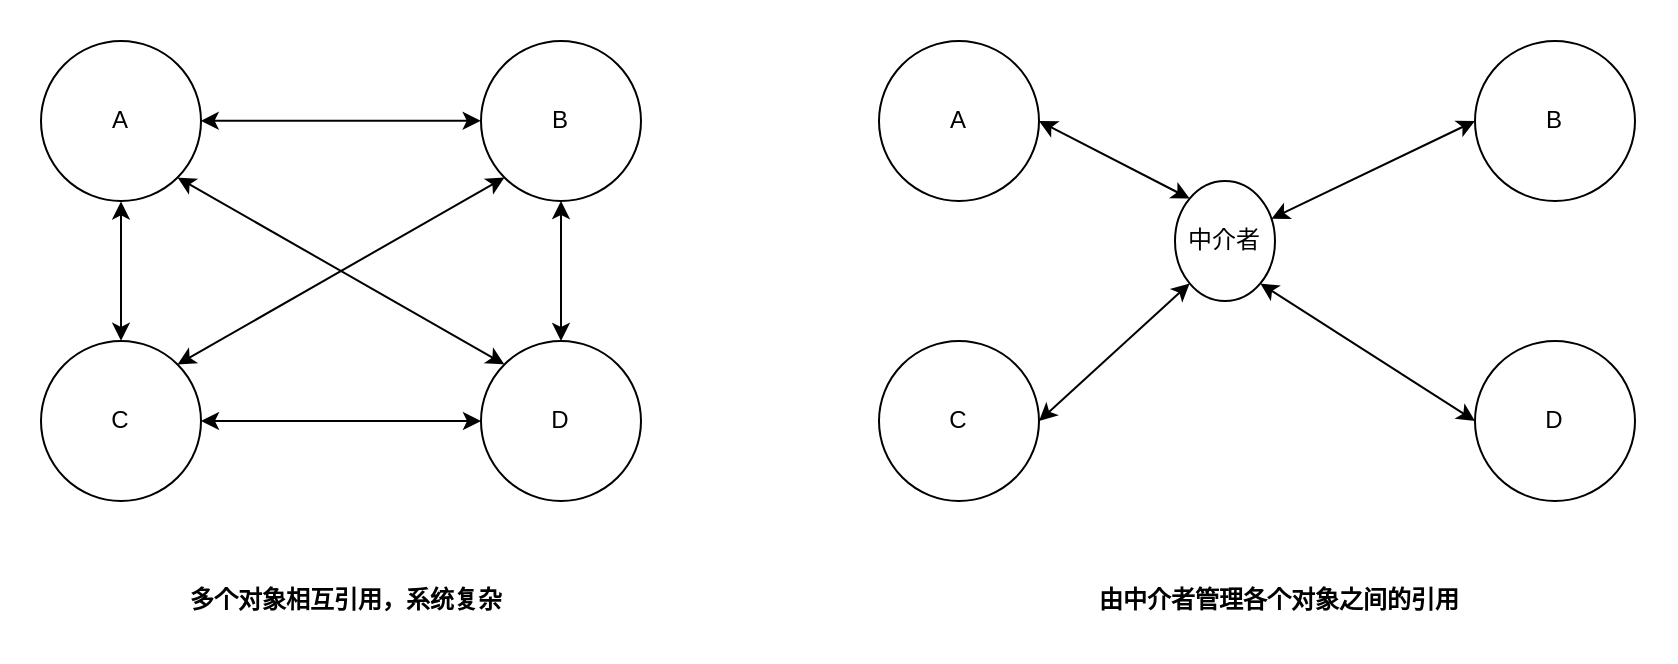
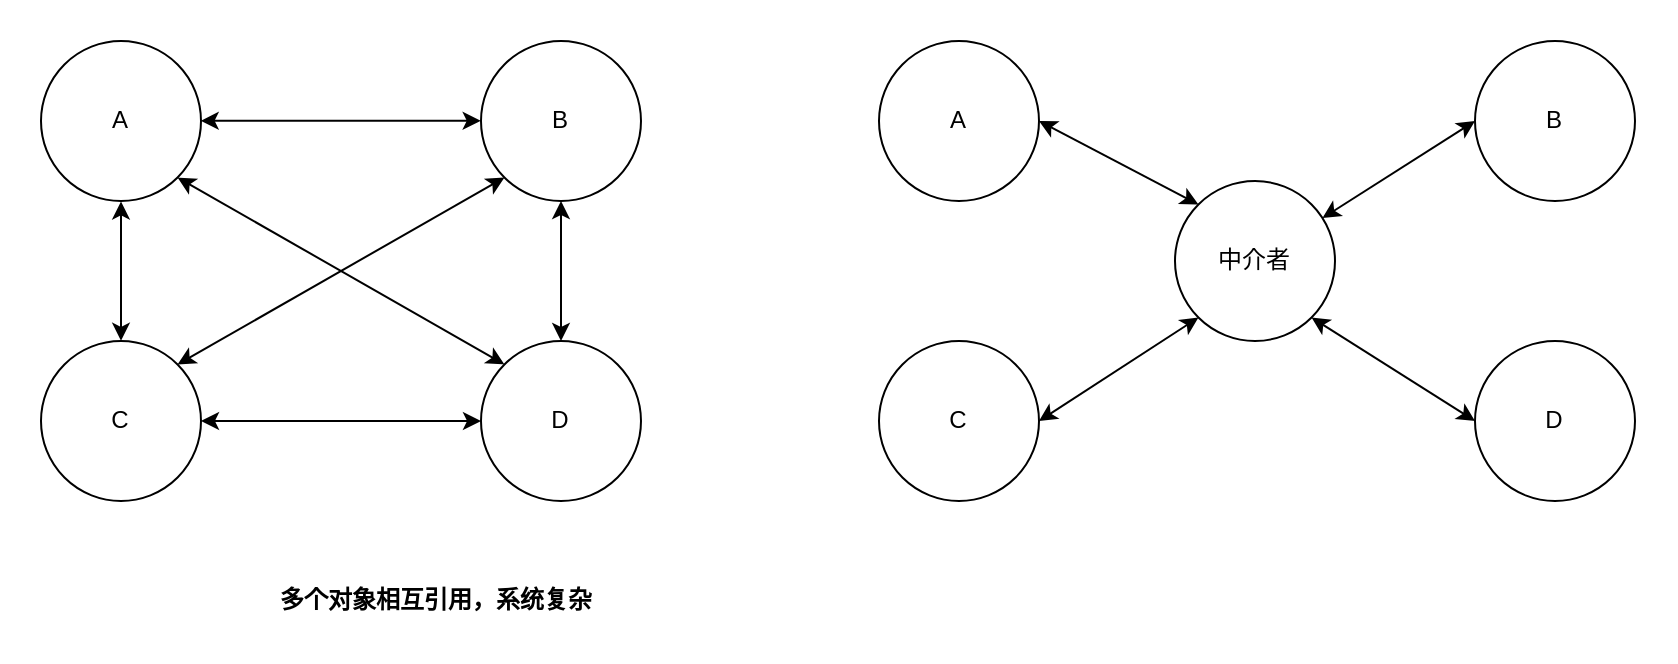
node "中介者": size 100x120 -> 160x160
node "多个对象相互引用，系统复杂": moved (347, 601) -> (437, 601)
node "由中介者管理各个对象之间的引用": removed
